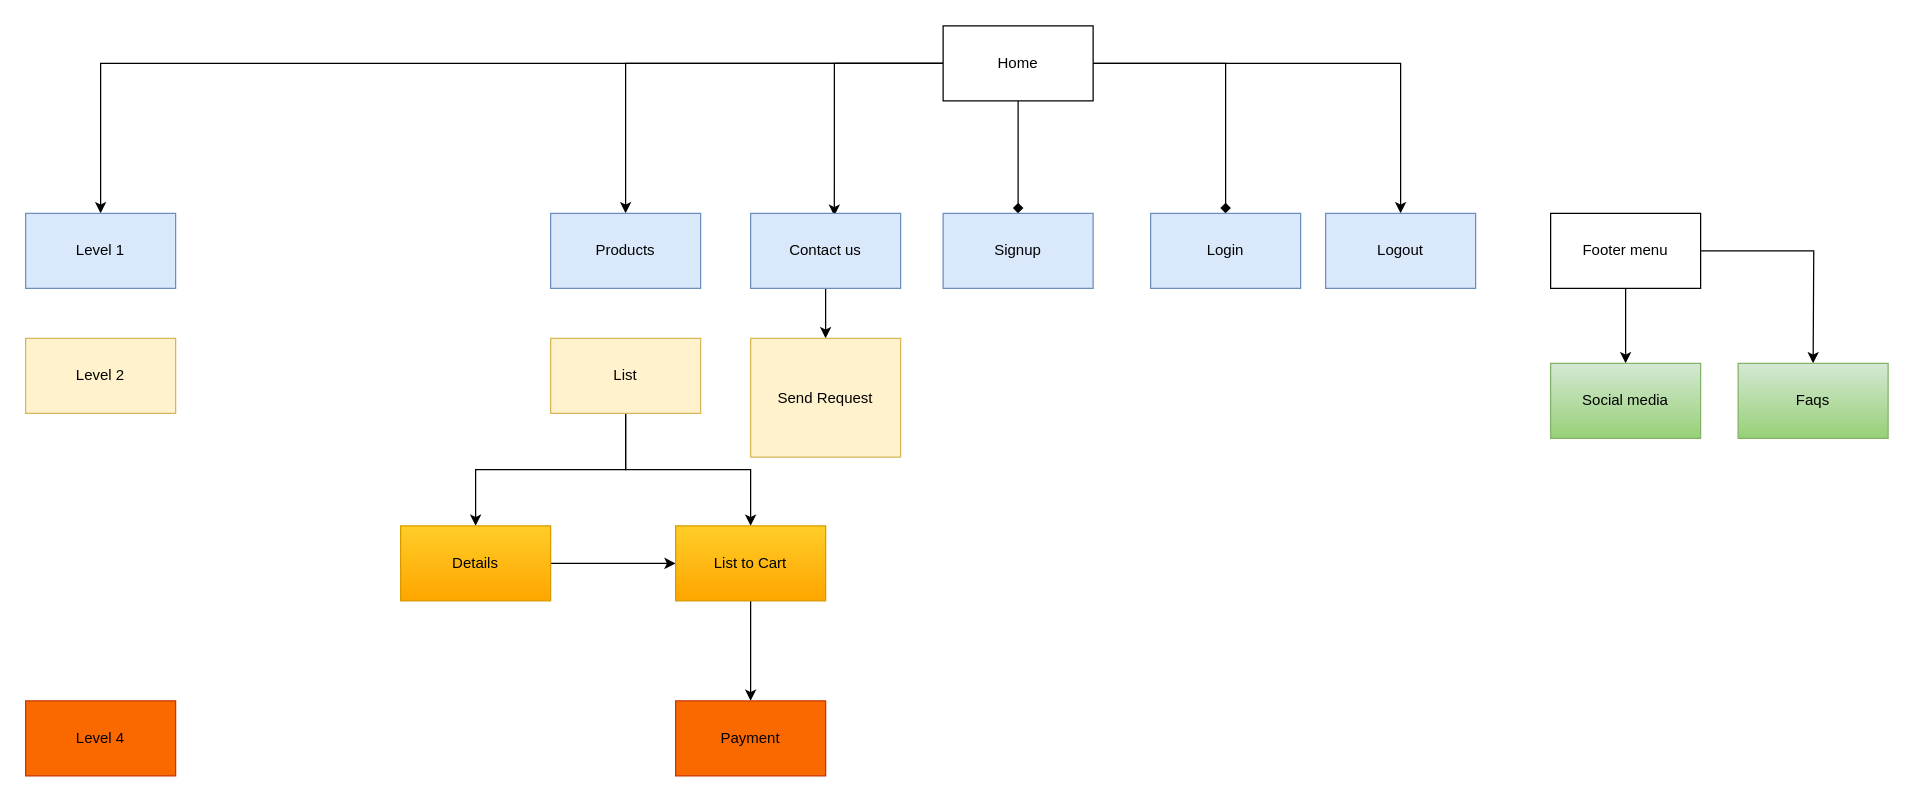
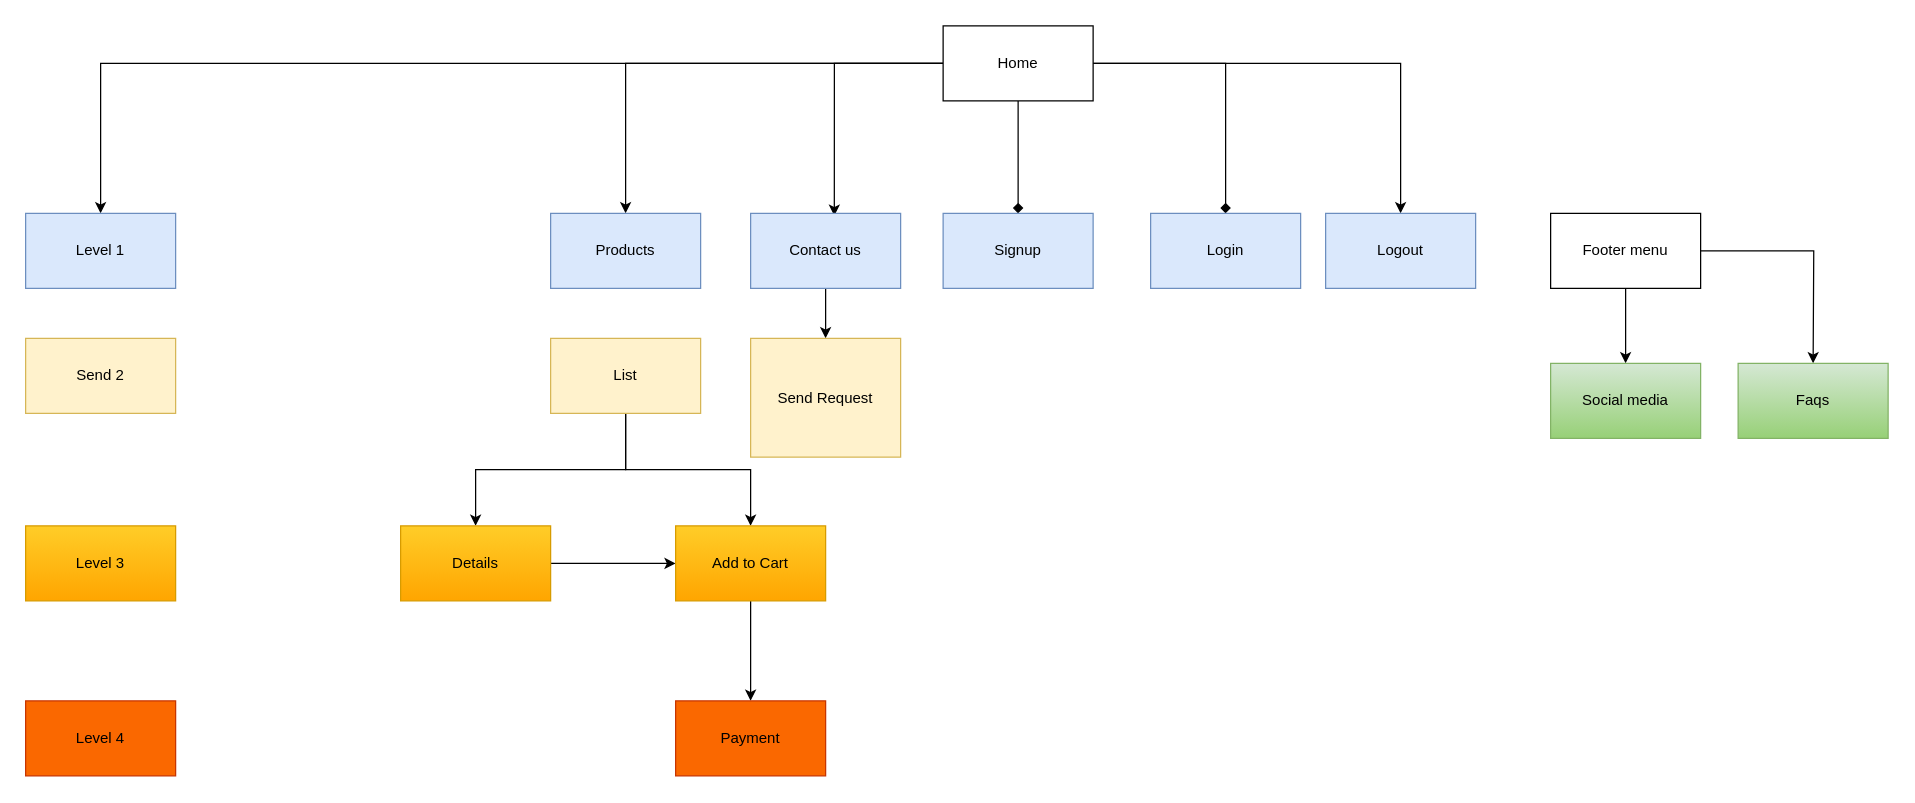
node "Level 2": label "Level 2" -> "Send 2"
node "Level 3": added
node "List to Cart": label "List to Cart" -> "Add to Cart"
